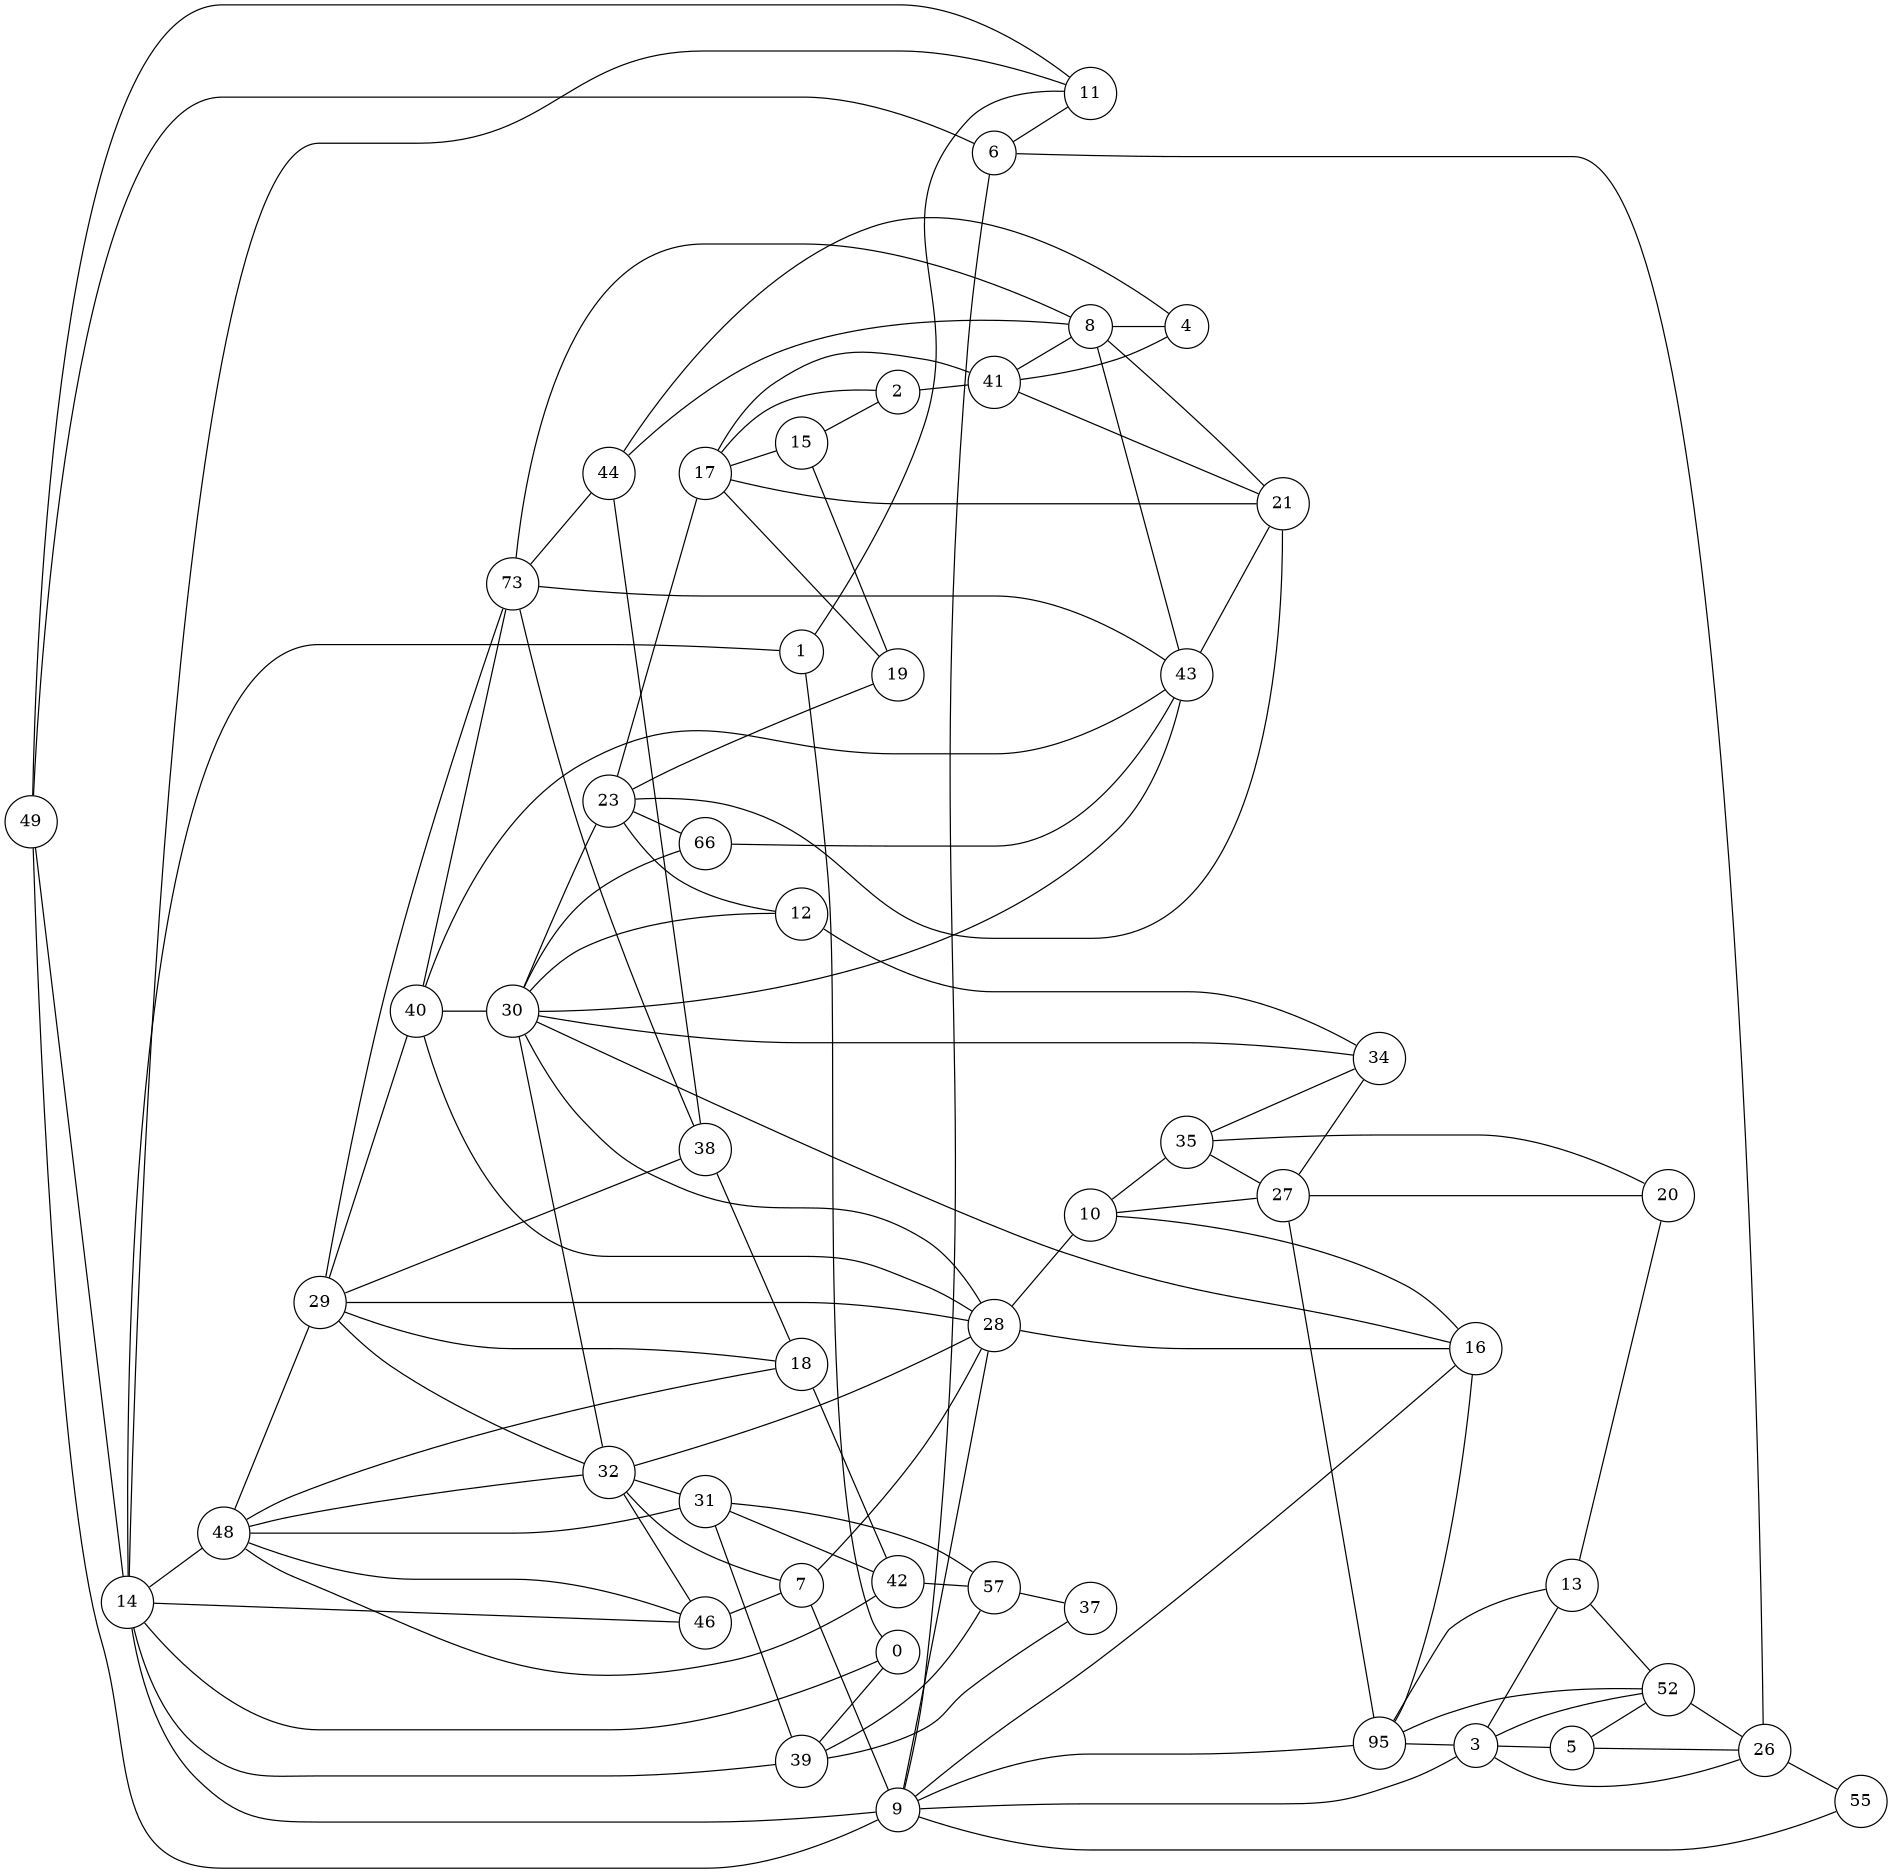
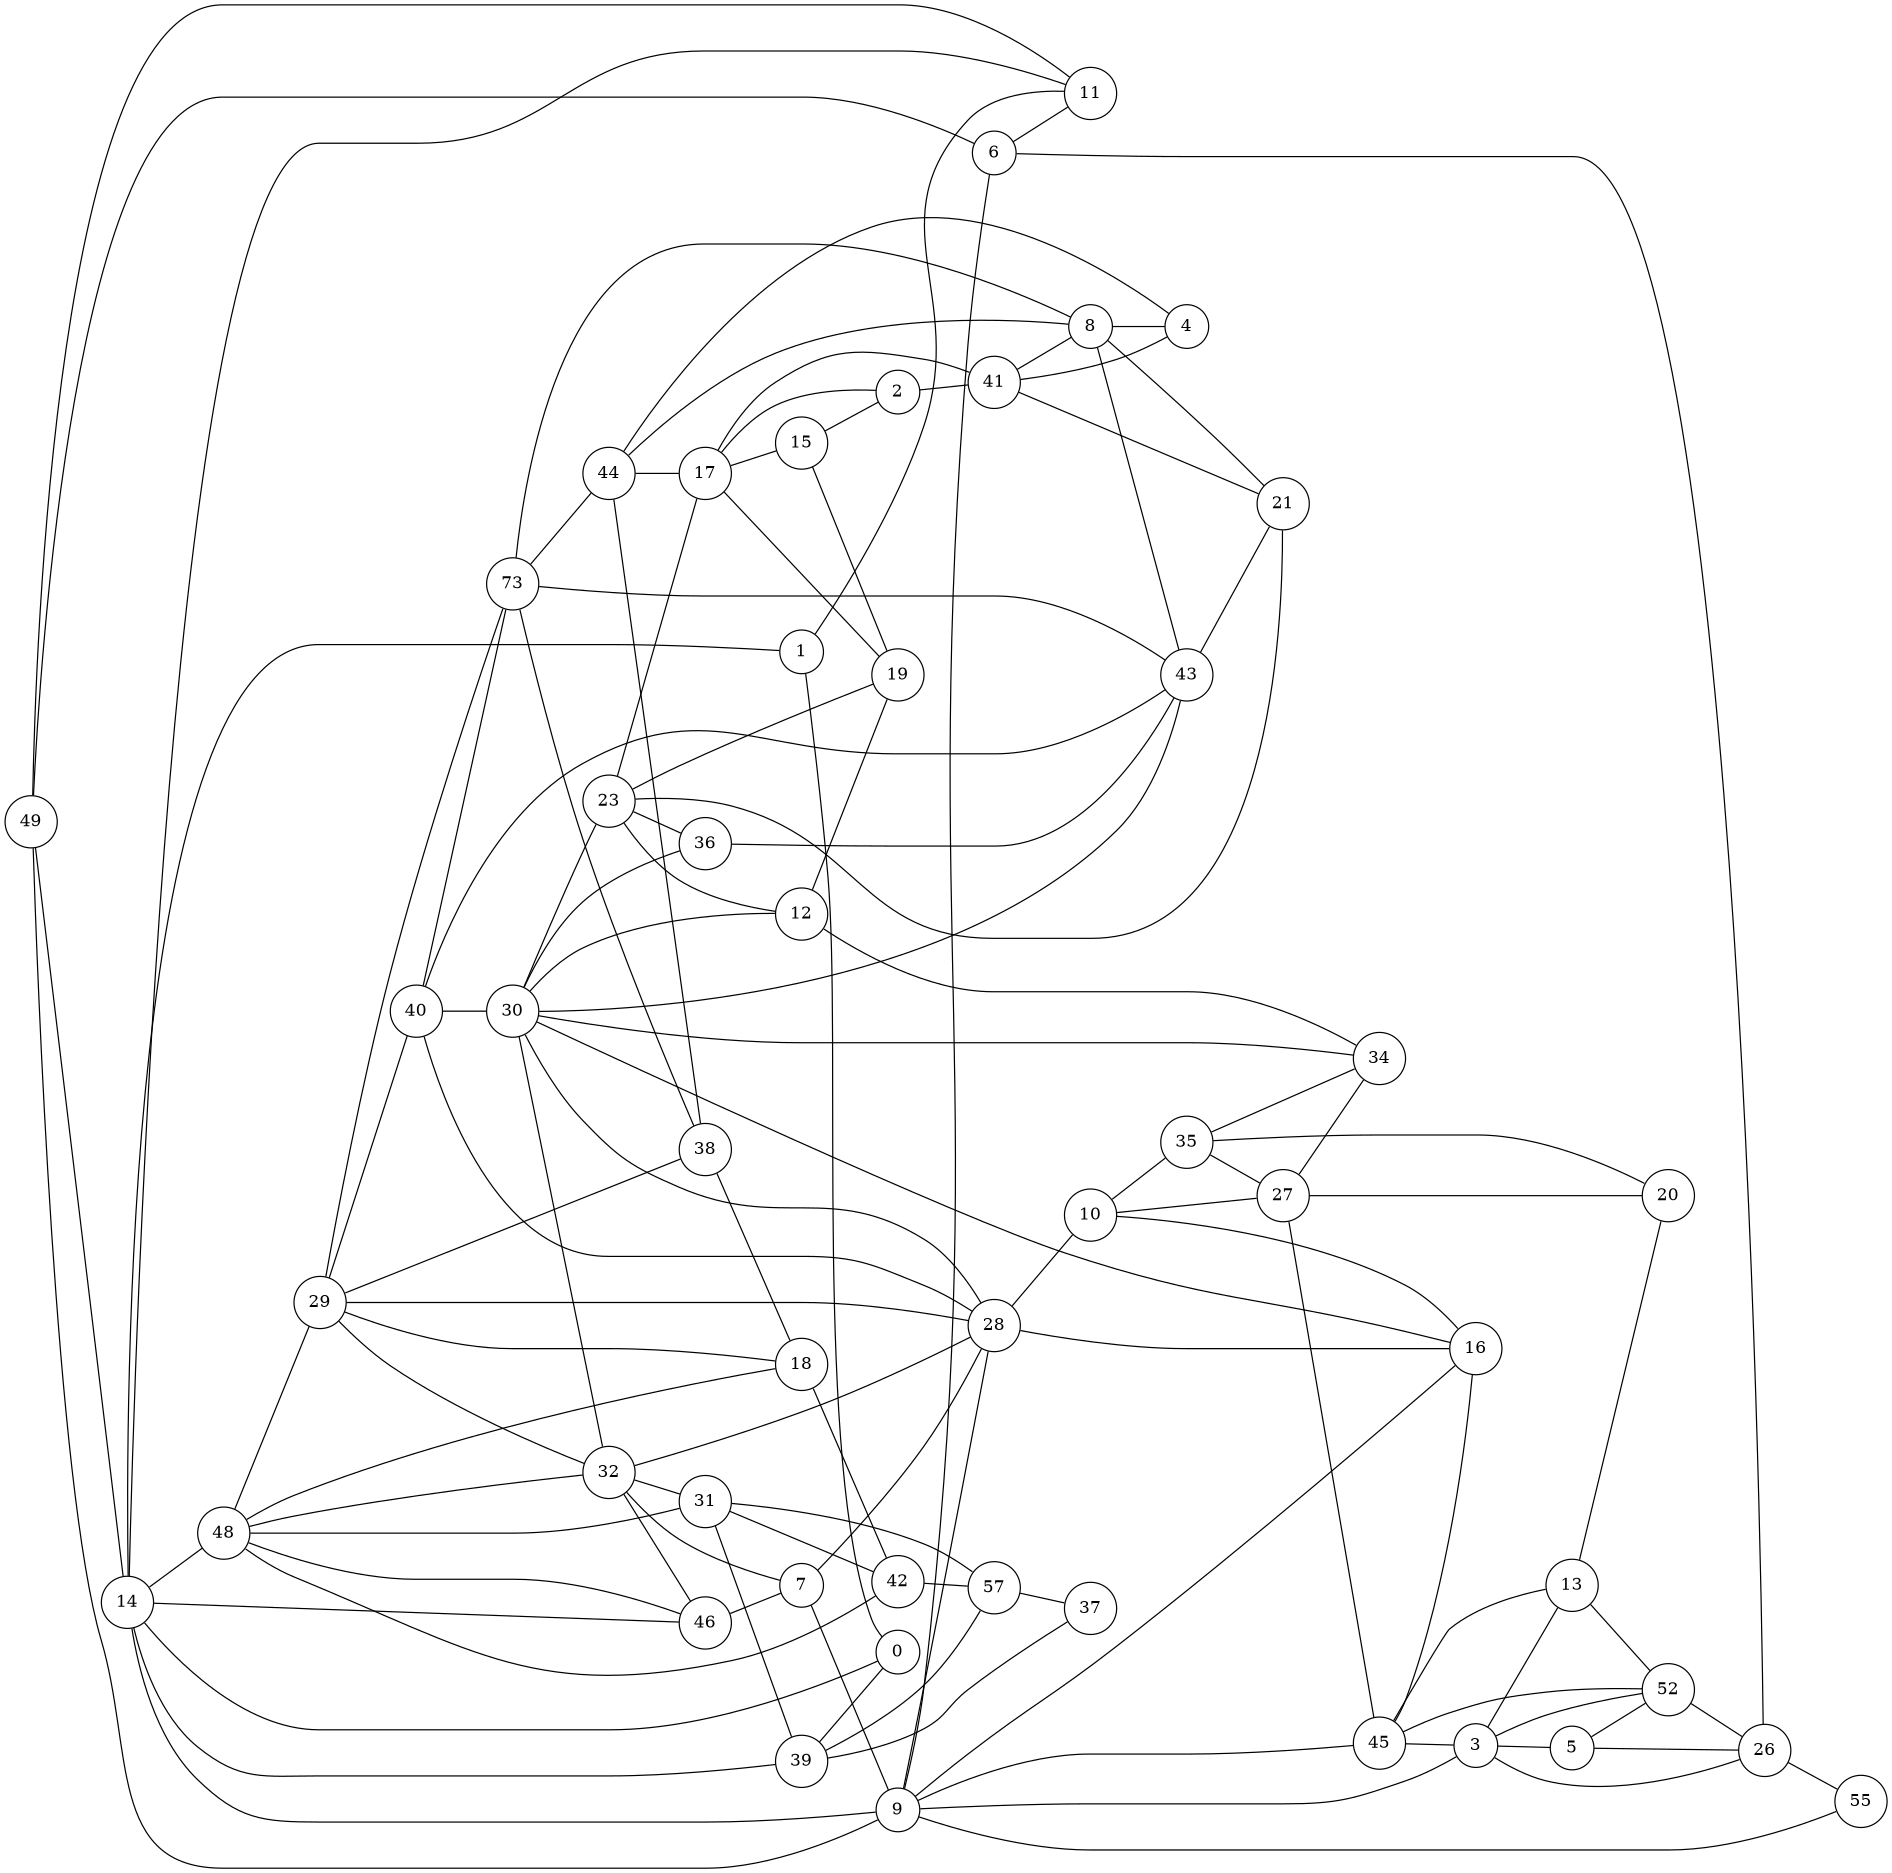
edge "17" -- "21": now "17" -- "44"
edge "19" -- "12": added
node "66": label "66" -> "36"
node "95": label "95" -> "45"
